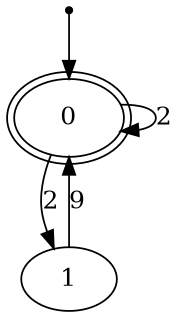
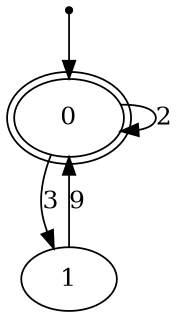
edge "0" -> "1": label "2" -> "3"
